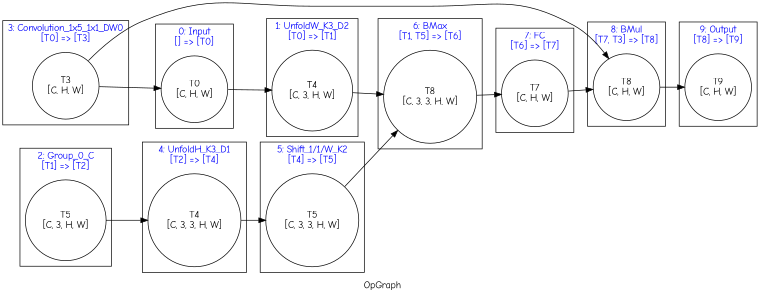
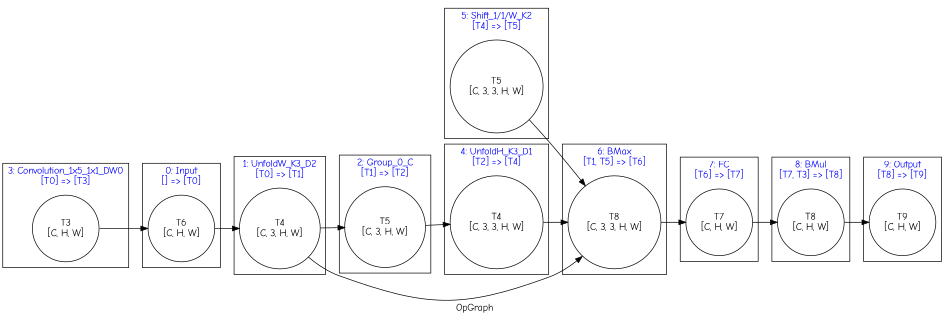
edge "T3 [C, H, W]" -> "T8 [C, H, W]": removed
node "T0 [C, H, W]": label "T0 [C, H, W]" -> "T6 [C, H, W]"
edge "T4 [C, 3, 3, H, W]" -> "T5 [C, 3, 3, H, W]": now "T4 [C, 3, 3, H, W]" -> "T8 [C, 3, 3, H, W]"
edge "T4 [C, 3, H, W]" -> "T5 [C, 3, H, W]": added
